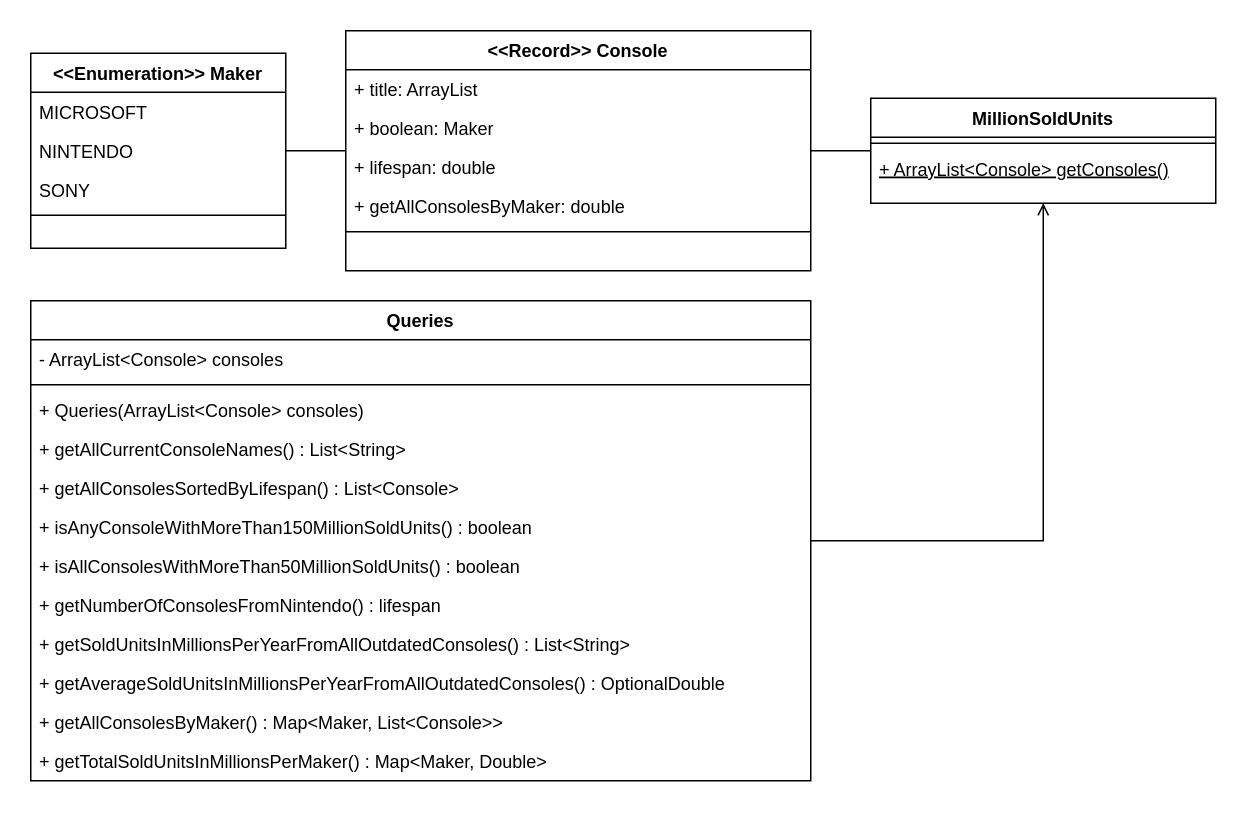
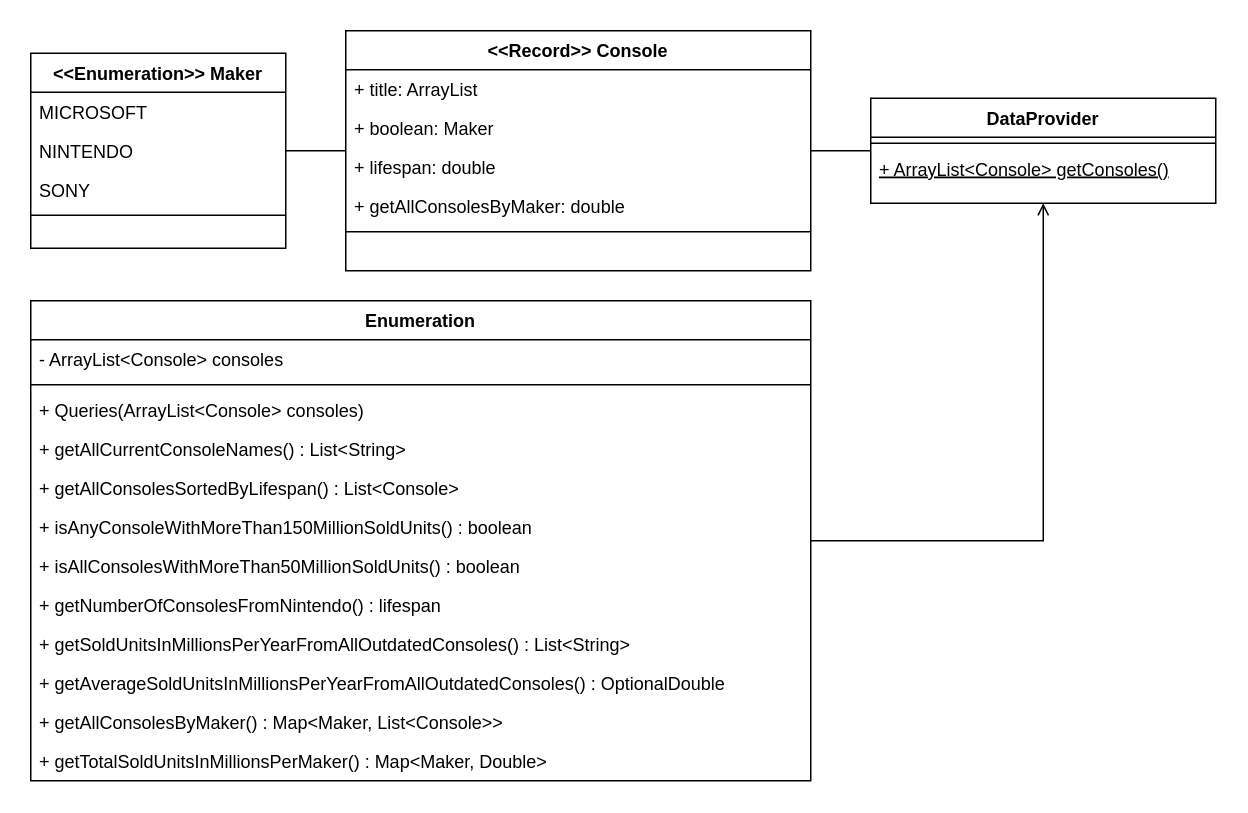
node "MillionSoldUnits": label "MillionSoldUnits" -> "DataProvider"
node "Queries": label "Queries" -> "Enumeration"
